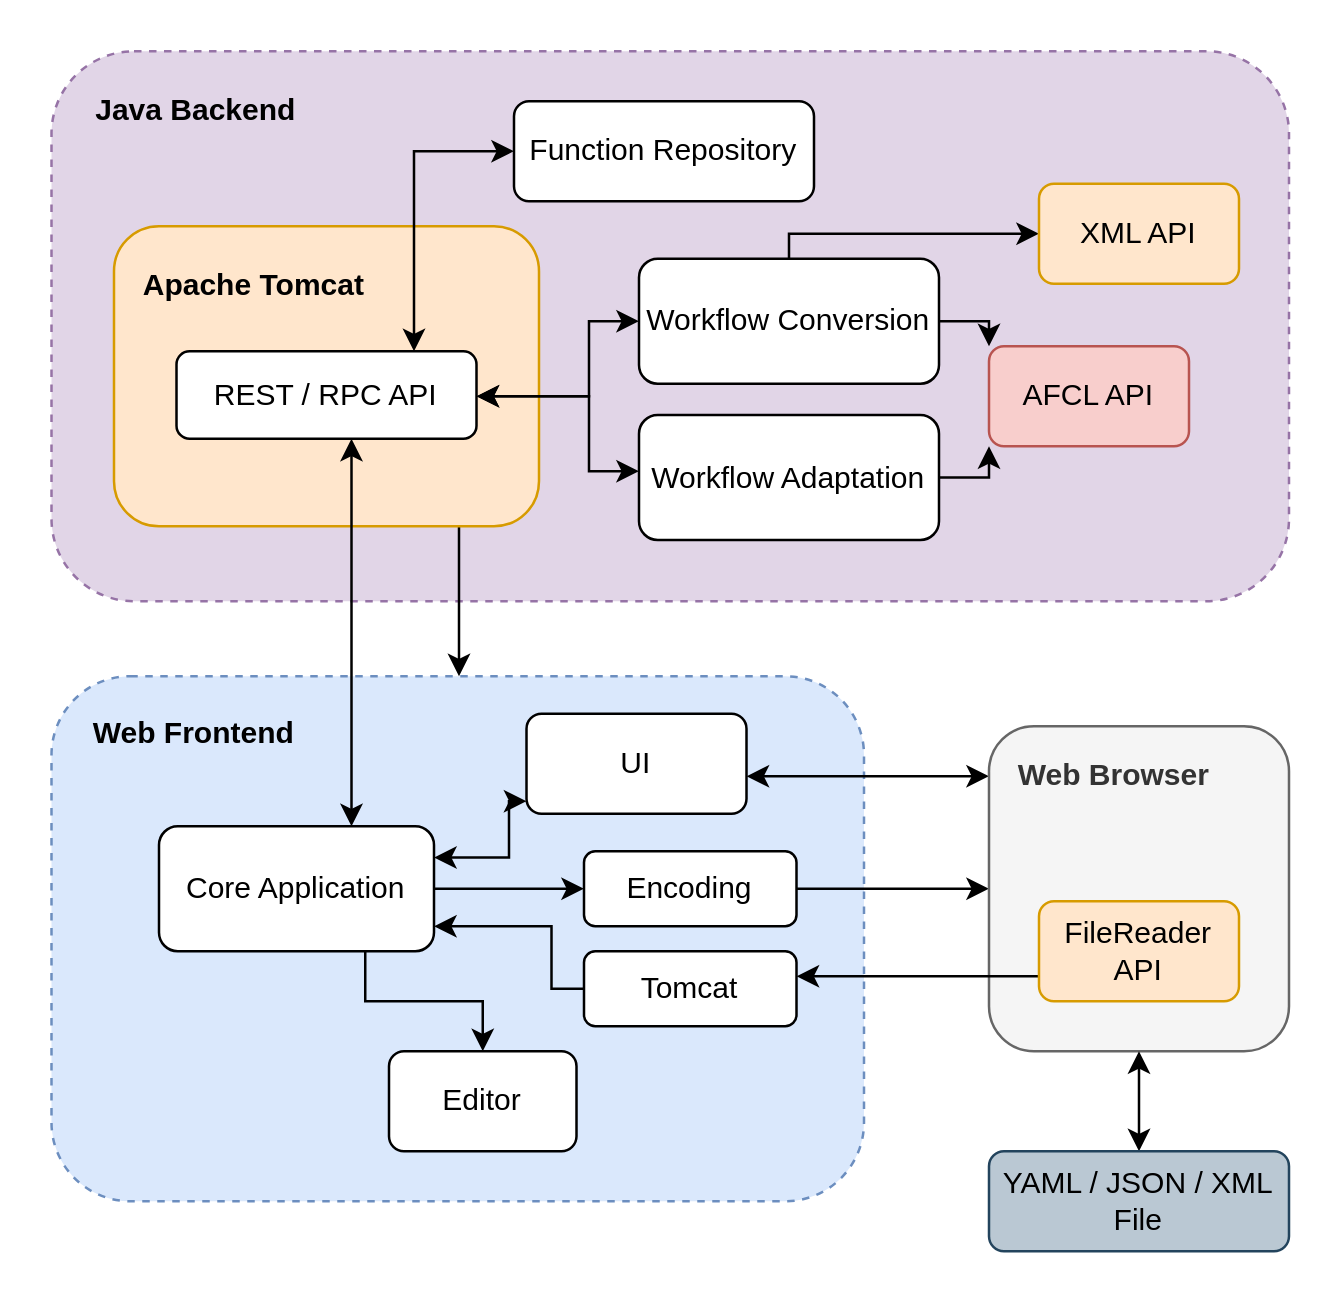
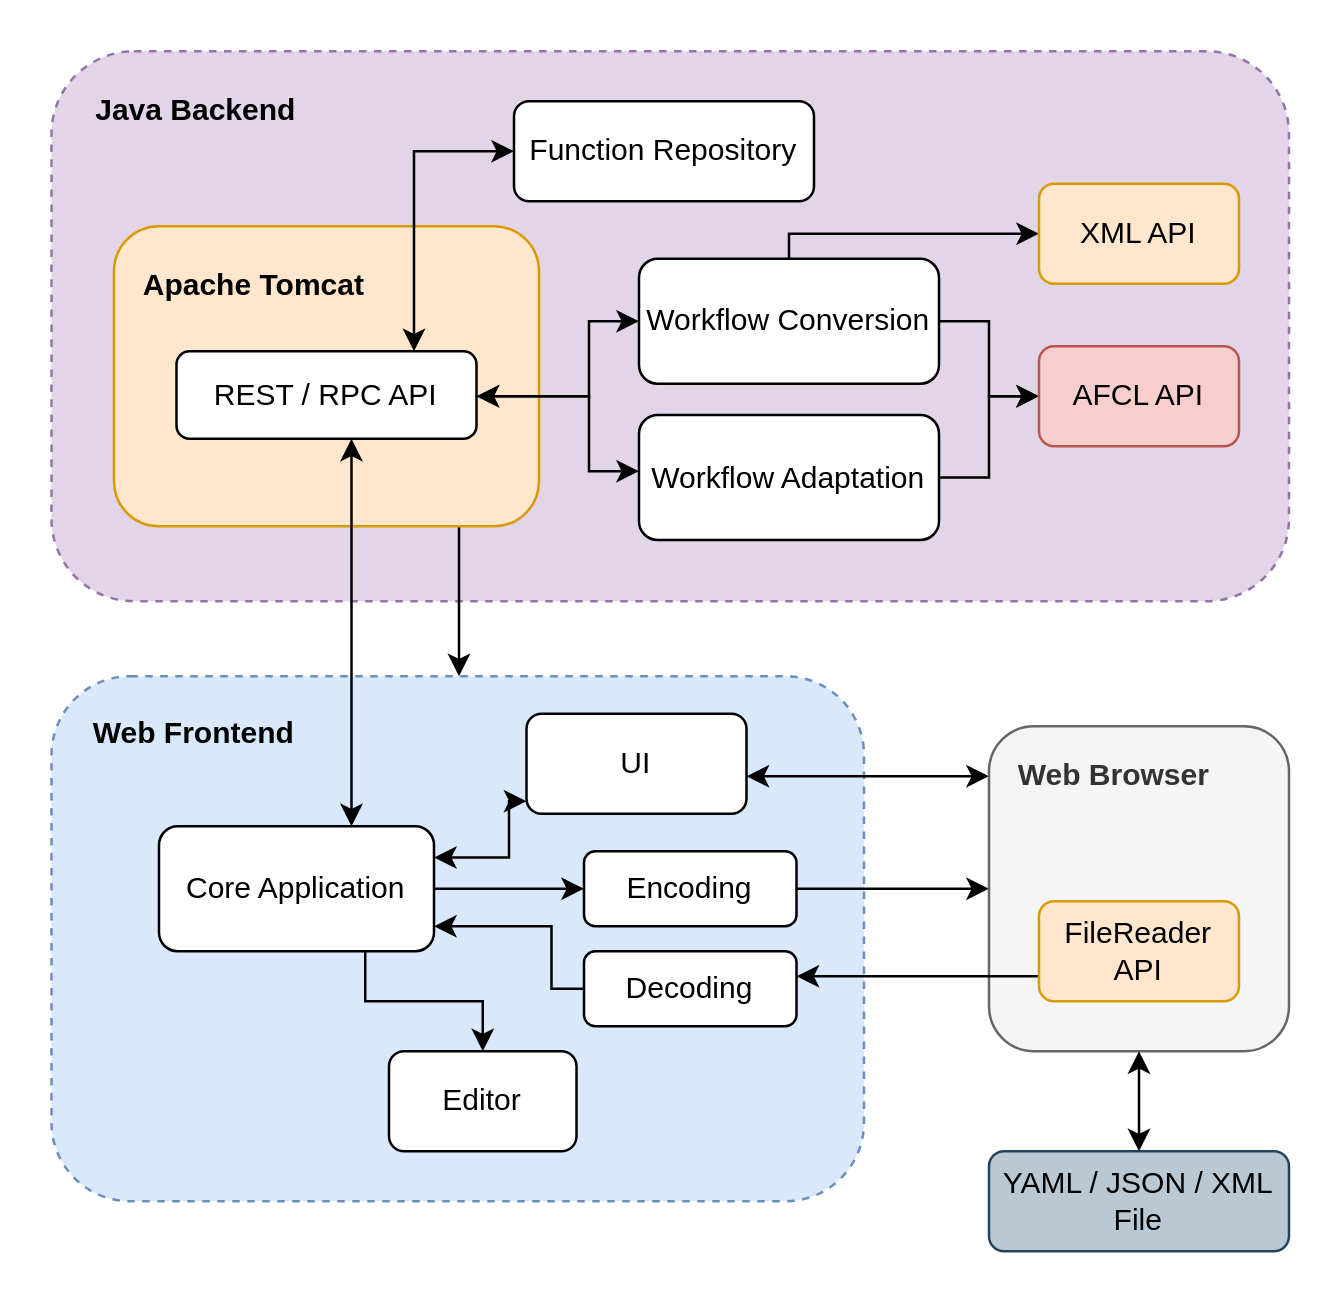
node "AFCL API": moved (1089, 396) -> (1139, 396)
node "Tomcat": label "Tomcat" -> "Decoding"
